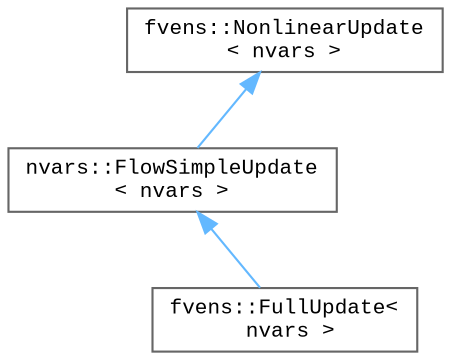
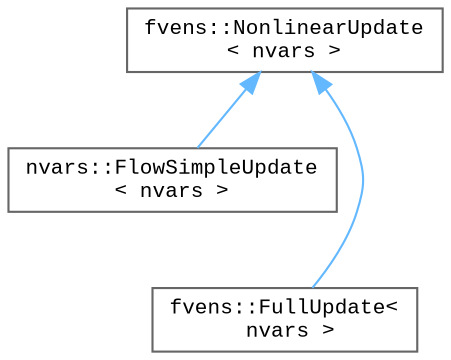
edge "fvens::FullUpdate< nvars >" -> "nvars::FlowSimpleUpdate < nvars >": now "fvens::FullUpdate< nvars >" -> "fvens::NonlinearUpdate < nvars >"
